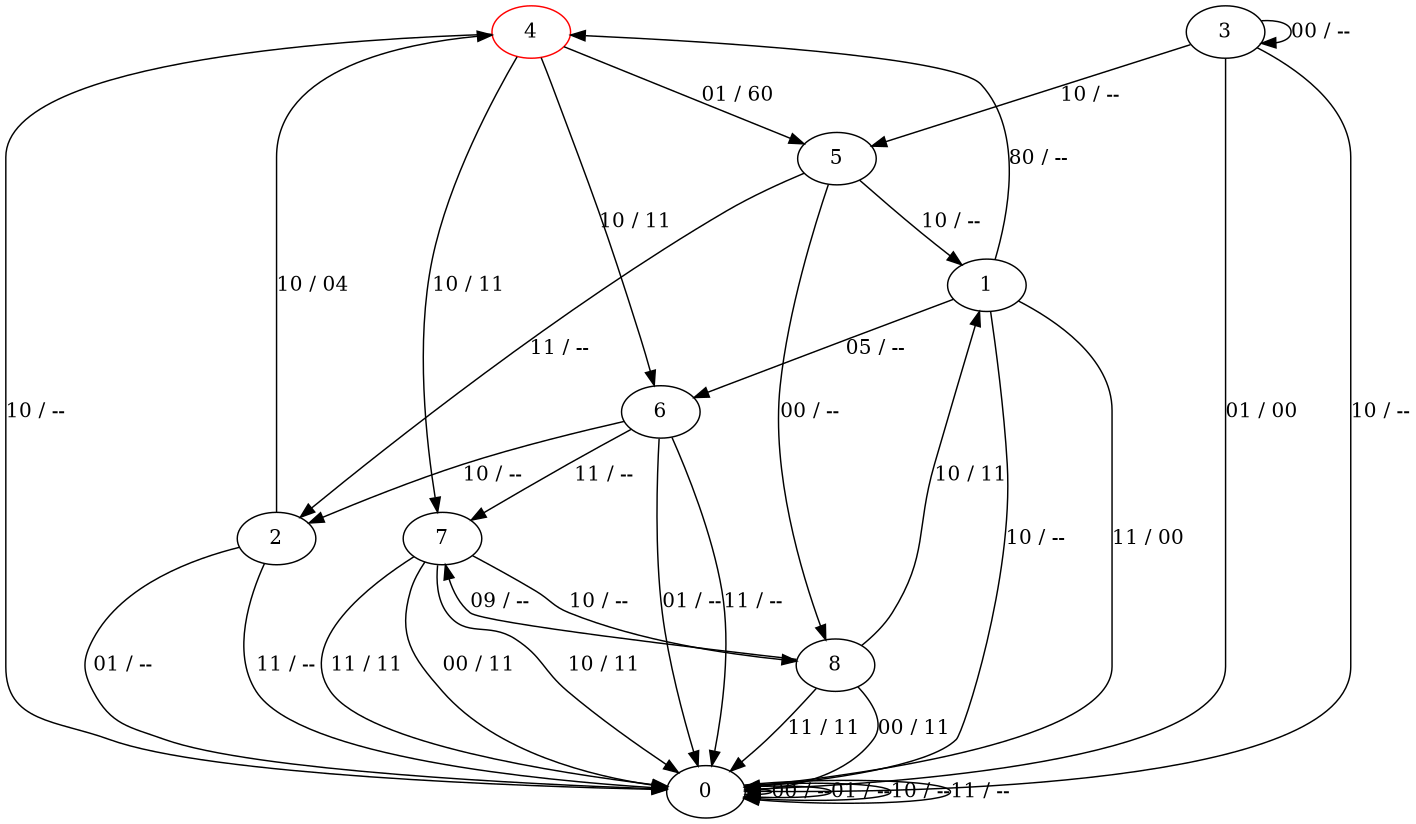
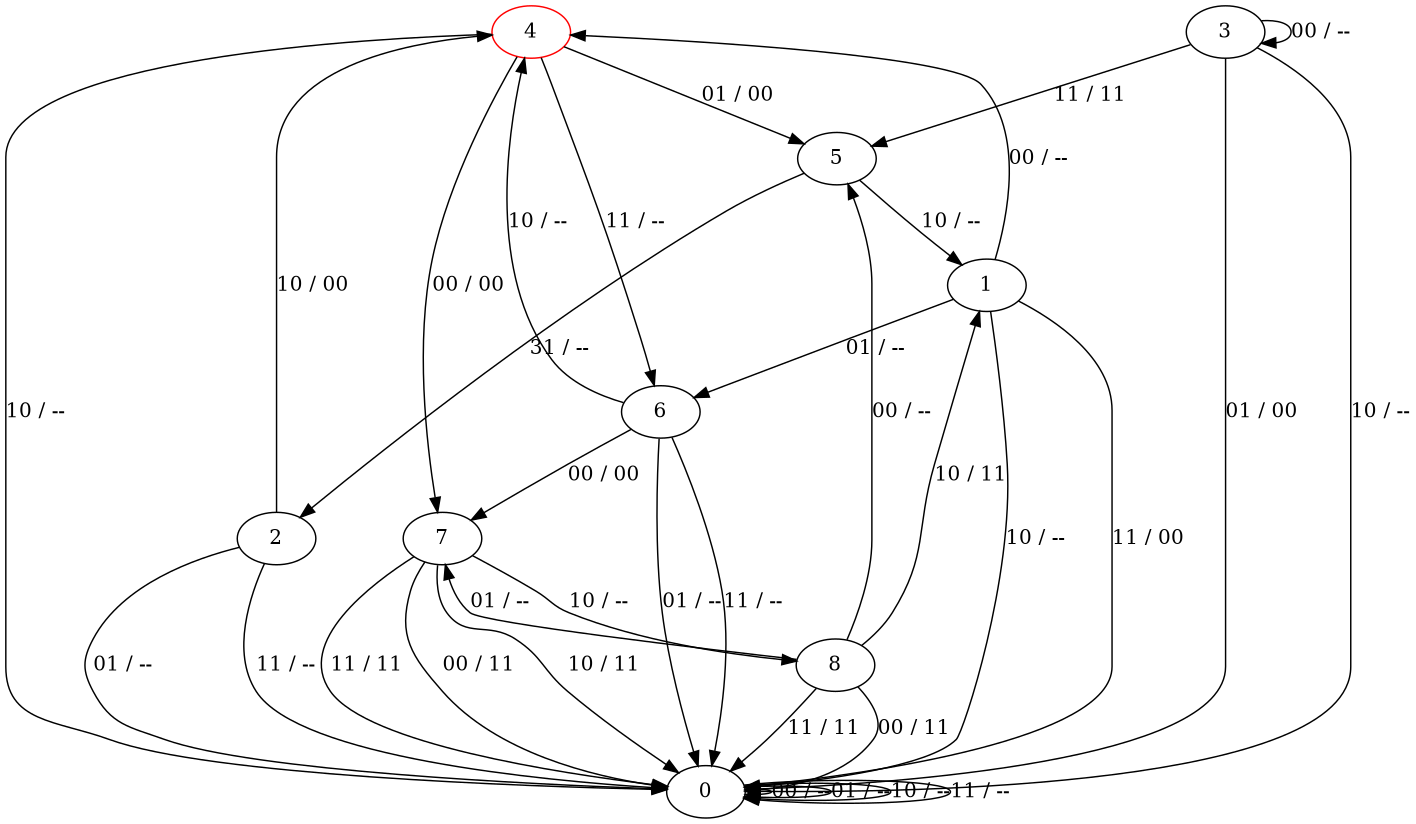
edge "4" -> "5": label "01 / 60" -> "01 / 00"
edge "3" -> "5": label "10 / --" -> "11 / 11"
edge "1" -> "4": label "80 / --" -> "00 / --"
edge "4" -> "6": label "10 / 11" -> "11 / --"
edge "2" -> "4": label "10 / 04" -> "10 / 00"
edge "4" -> "7": label "10 / 11" -> "00 / 00"
edge "5" -> "2": label "11 / --" -> "31 / --"
edge "1" -> "6": label "05 / --" -> "01 / --"
edge "5" -> "8": reversed
edge "6" -> "2": now "6" -> "4"
edge "6" -> "7": label "11 / --" -> "00 / 00"
edge "8" -> "7": label "09 / --" -> "01 / --"
